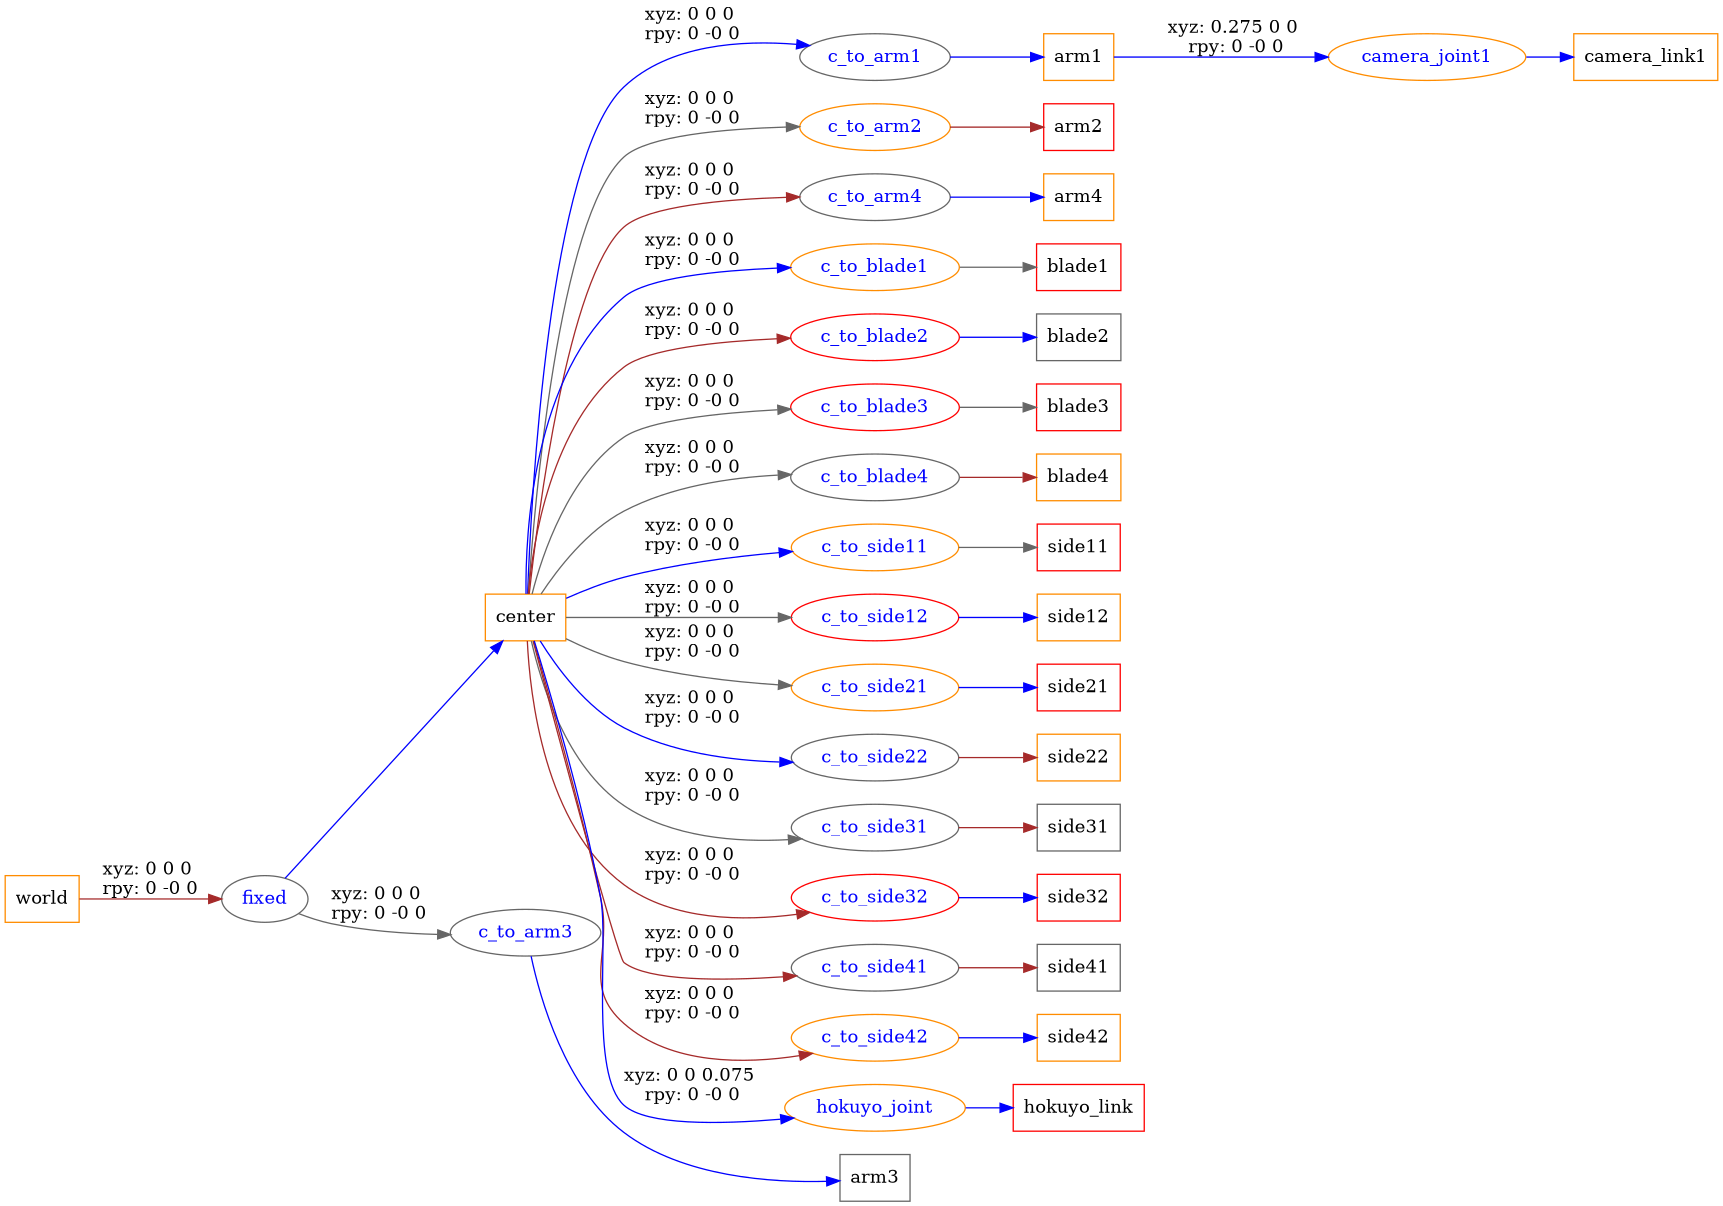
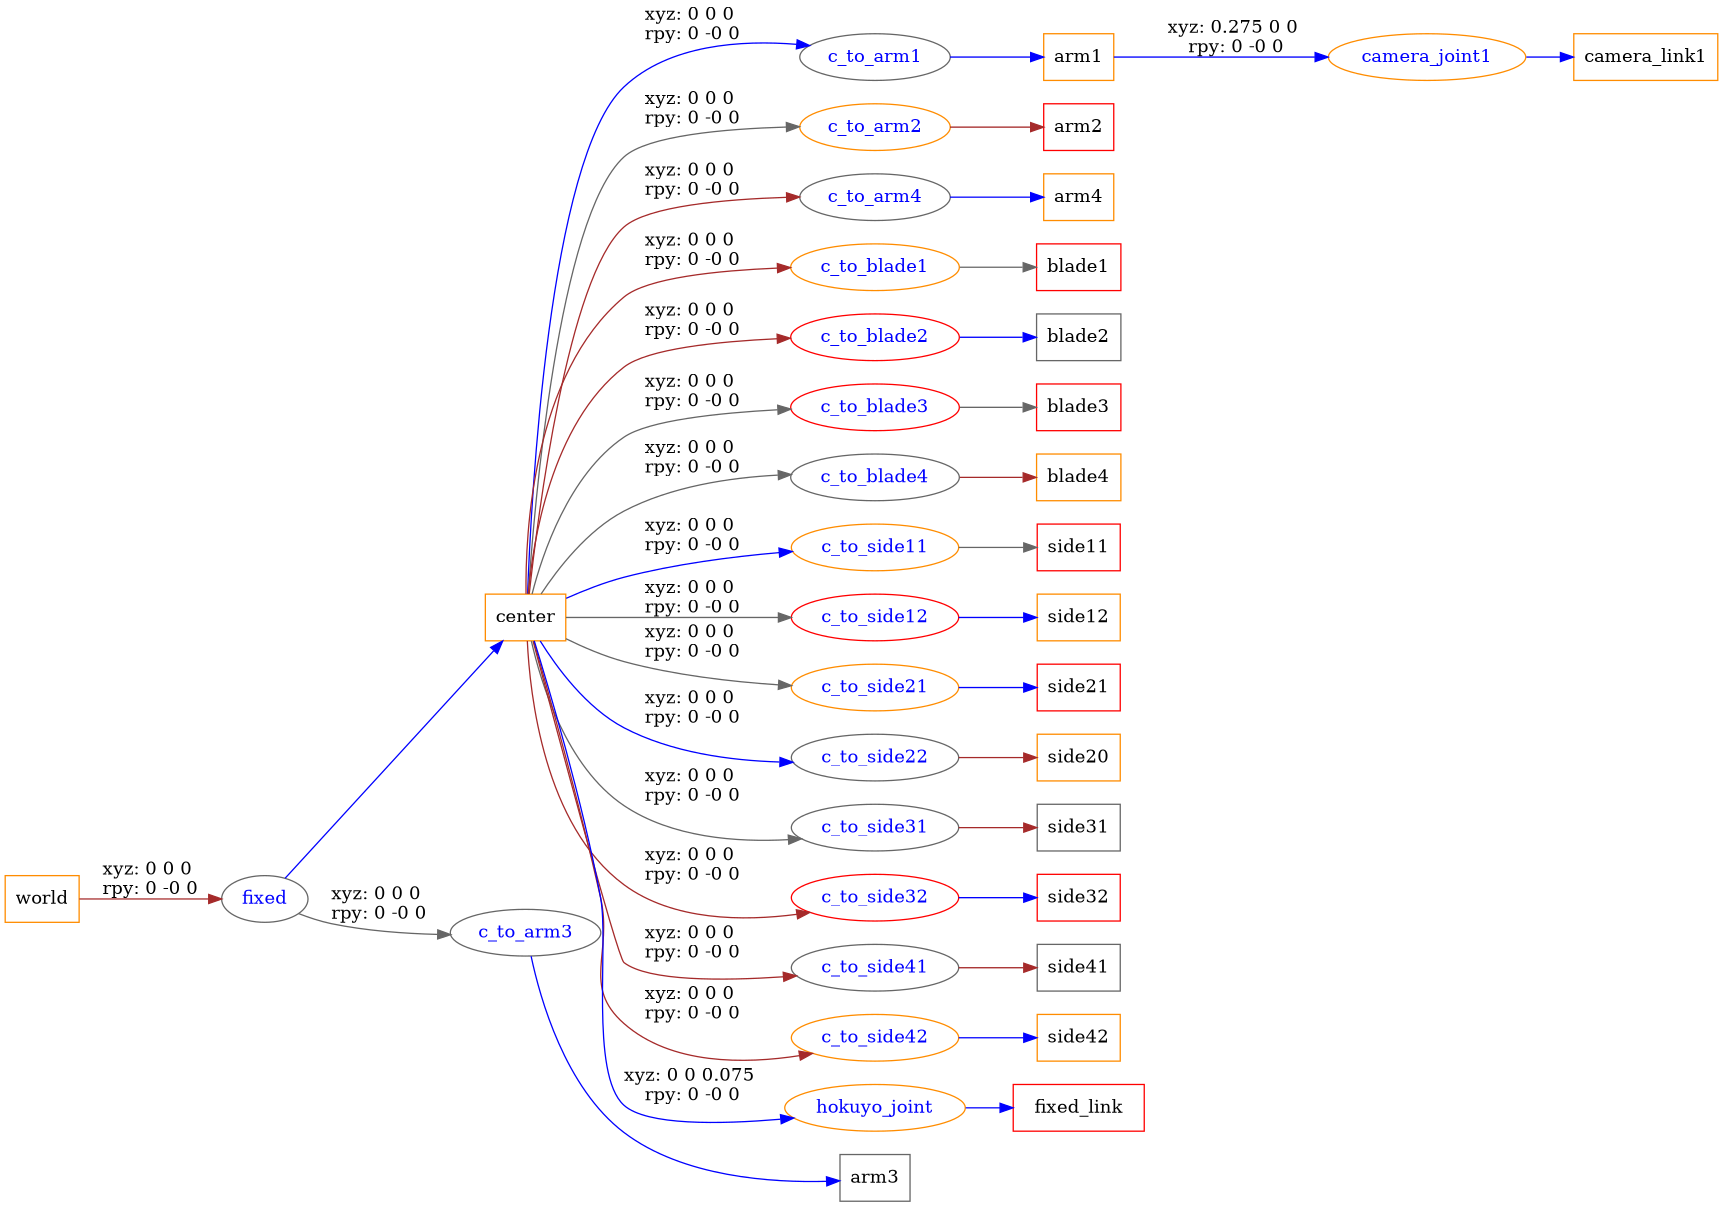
edge "center" -> "c_to_blade1": color blue -> brown
node "side22": label "side22" -> "side20"
node "hokuyo_link": label "hokuyo_link" -> "fixed_link"
